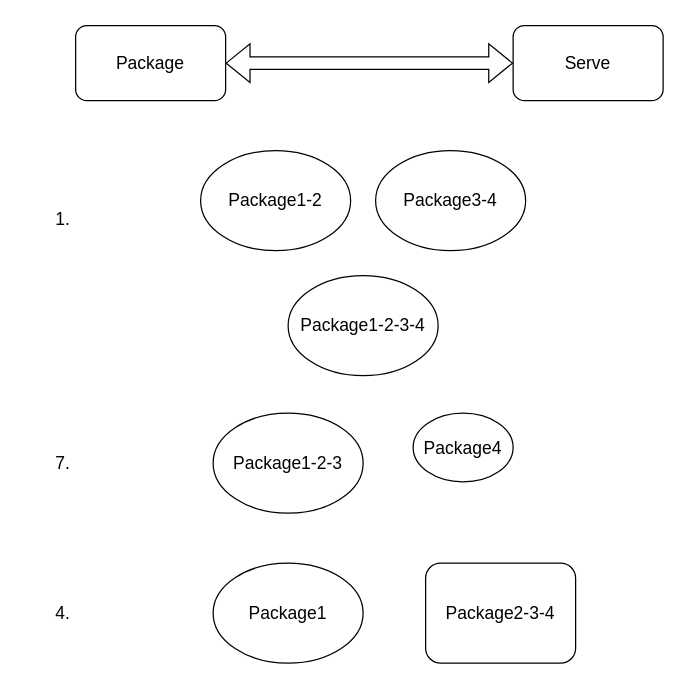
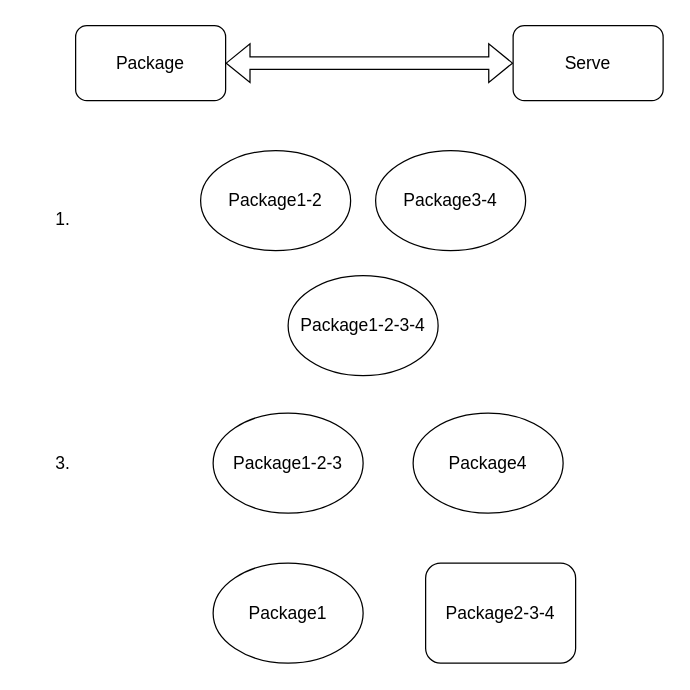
node "Package4": size 100x69 -> 150x100
node "7.": label "7." -> "3."
node "4.": removed
